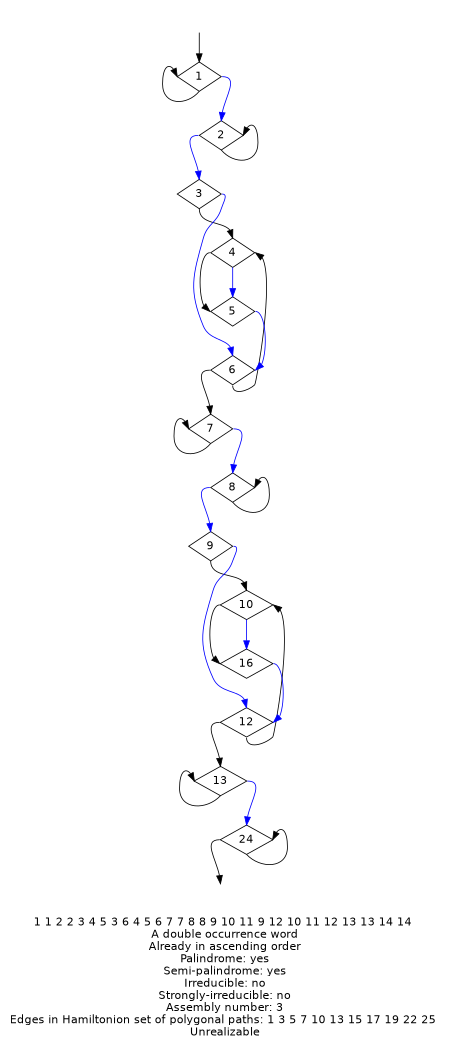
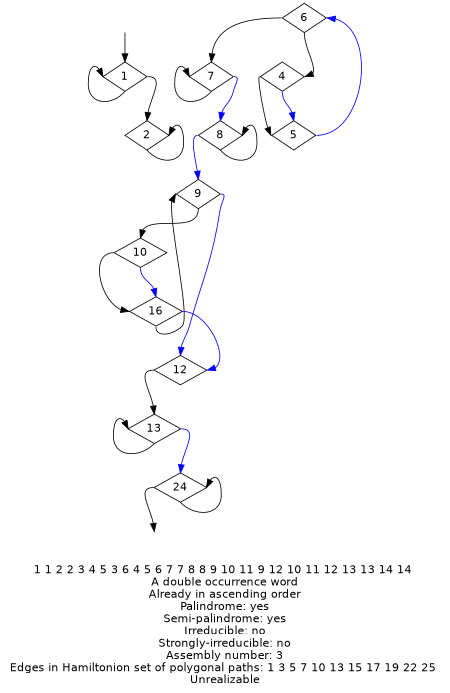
edge "1" -> "2": color blue -> black
node "3": removed
edge "16" -> "9": added
edge "12" -> "10": removed
